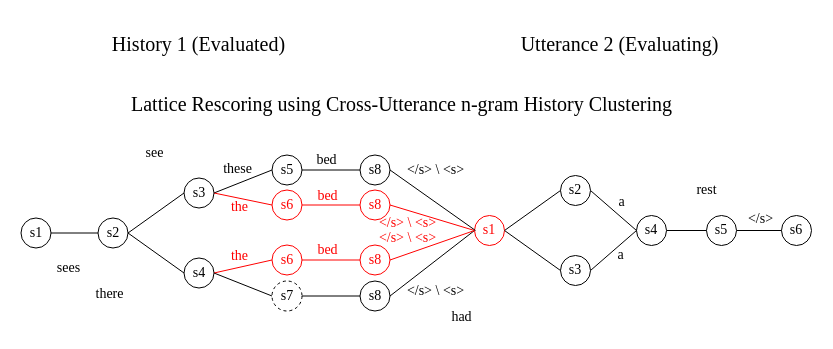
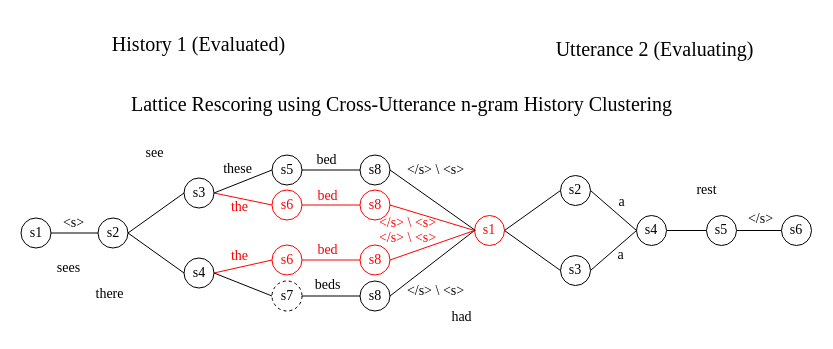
node "Utterance 2 (Evaluating)": moved (620, 41) -> (655, 46)
node "<s>": added
node "beds": added
